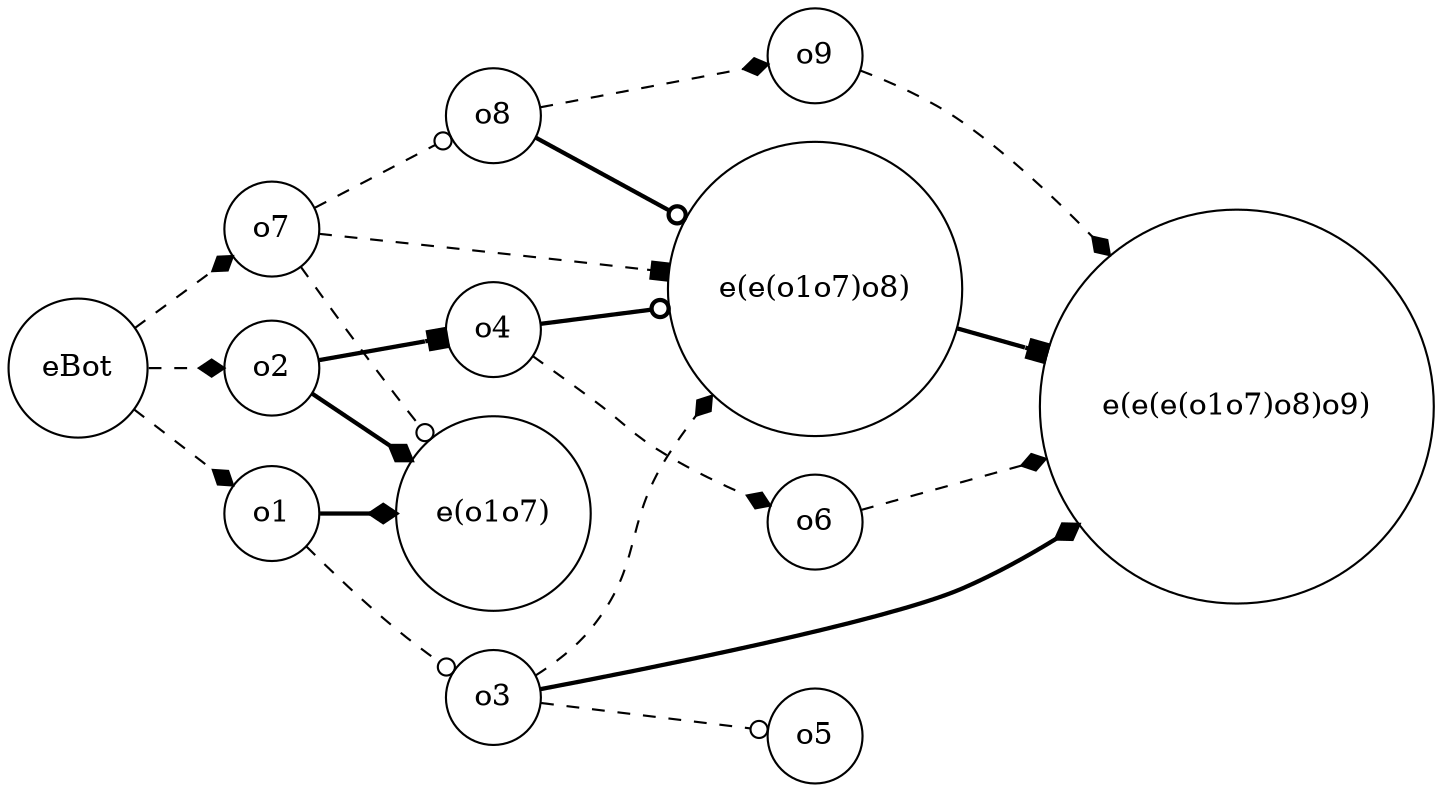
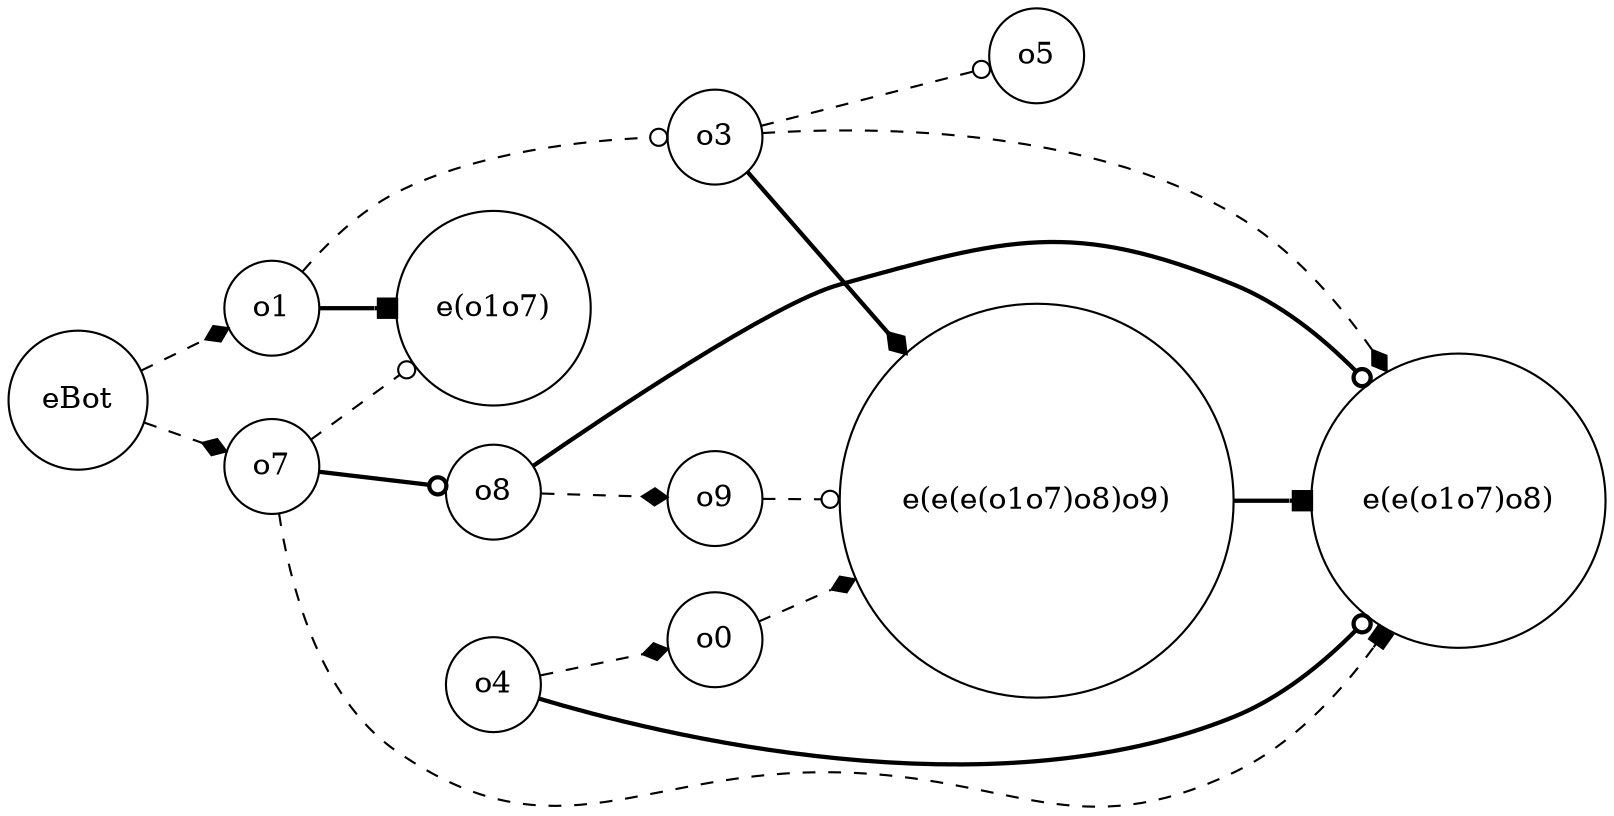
edge "o9" -> "e(e(e(o1o7)o8)o9)": arrowhead diamond -> odot
edge "o7" -> "o8": style dashed -> bold
edge "e(e(o1o7)o8)" -> "e(e(e(o1o7)o8)o9)": reversed
node "o2": removed
edge "o1" -> "e(o1o7)": arrowhead diamond -> box
node "o6": label "o6" -> "o0"
